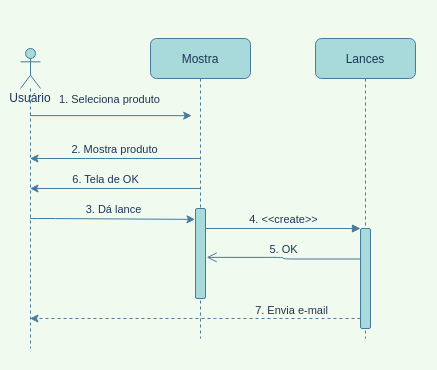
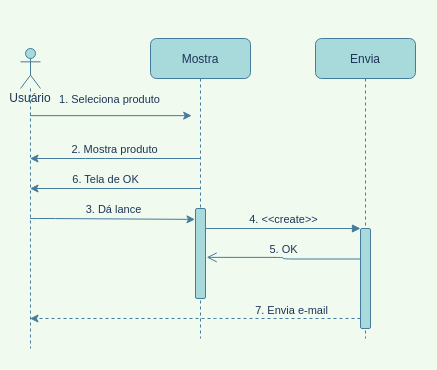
node "Lances": label "Lances" -> "Envia"
